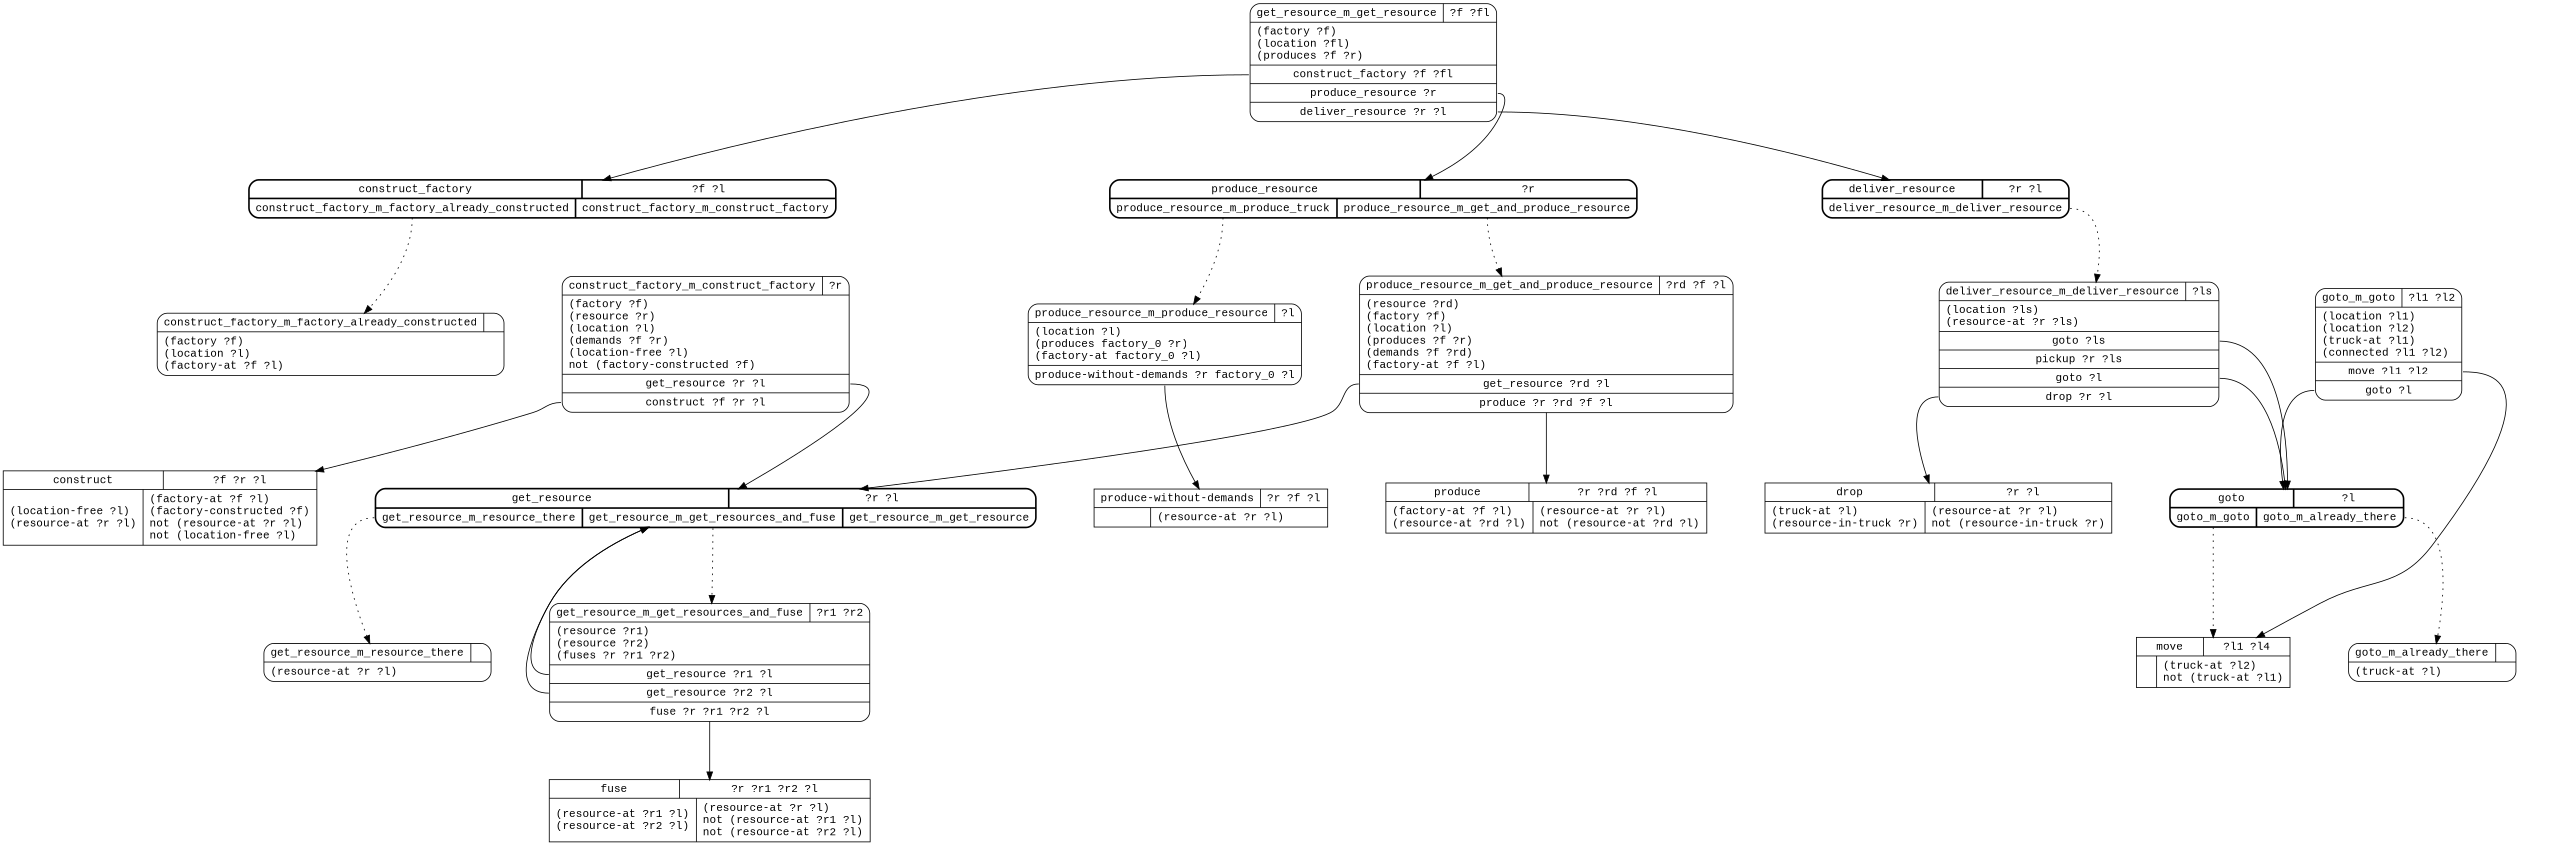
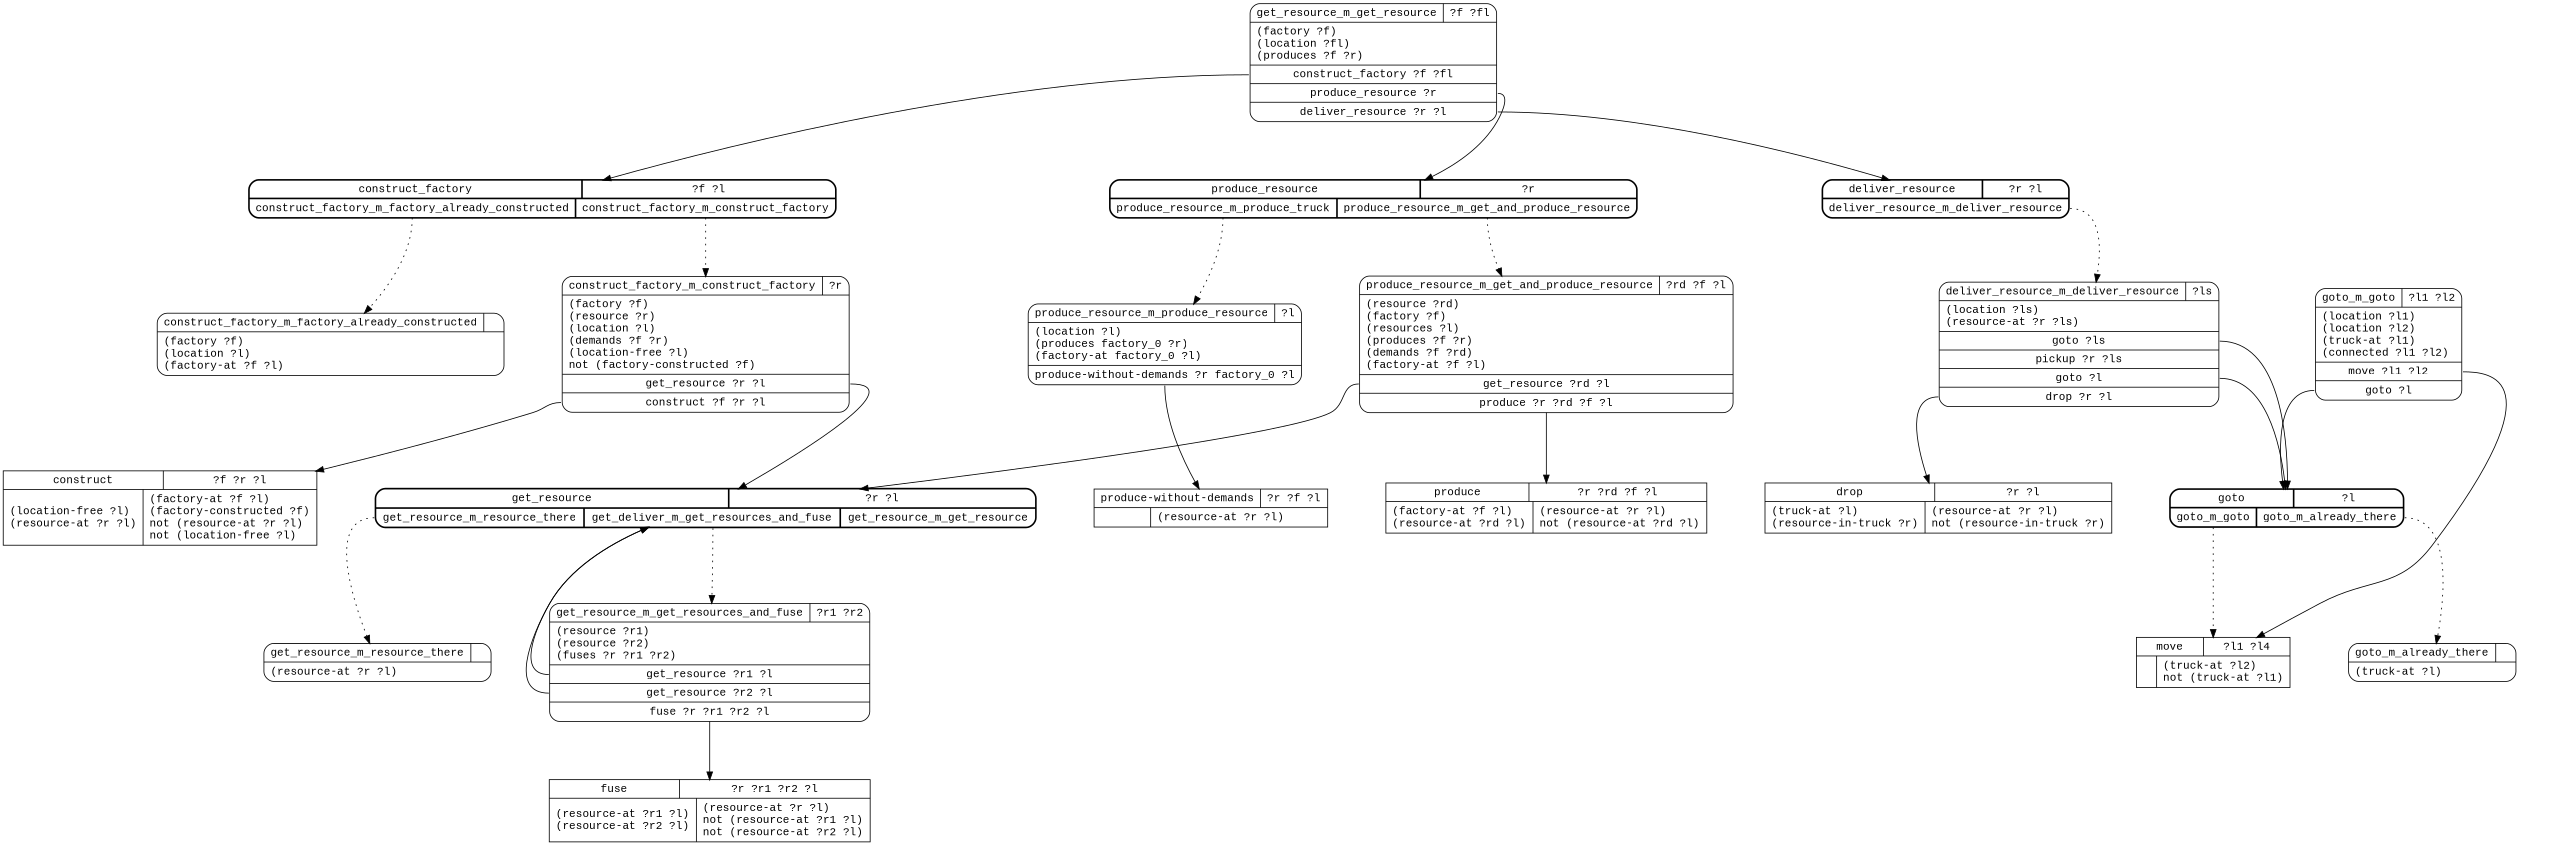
edge "construct_factory" -> "construct_factory_m_construct_factory": added
node "produce_resource_m_get_and_produce_resource": text "(location ?l)" -> "(resources ?l)"
node "get_resource": text "get_resource_m_get_resources_and_fuse" -> "get_deliver_m_get_resources_and_fuse"
